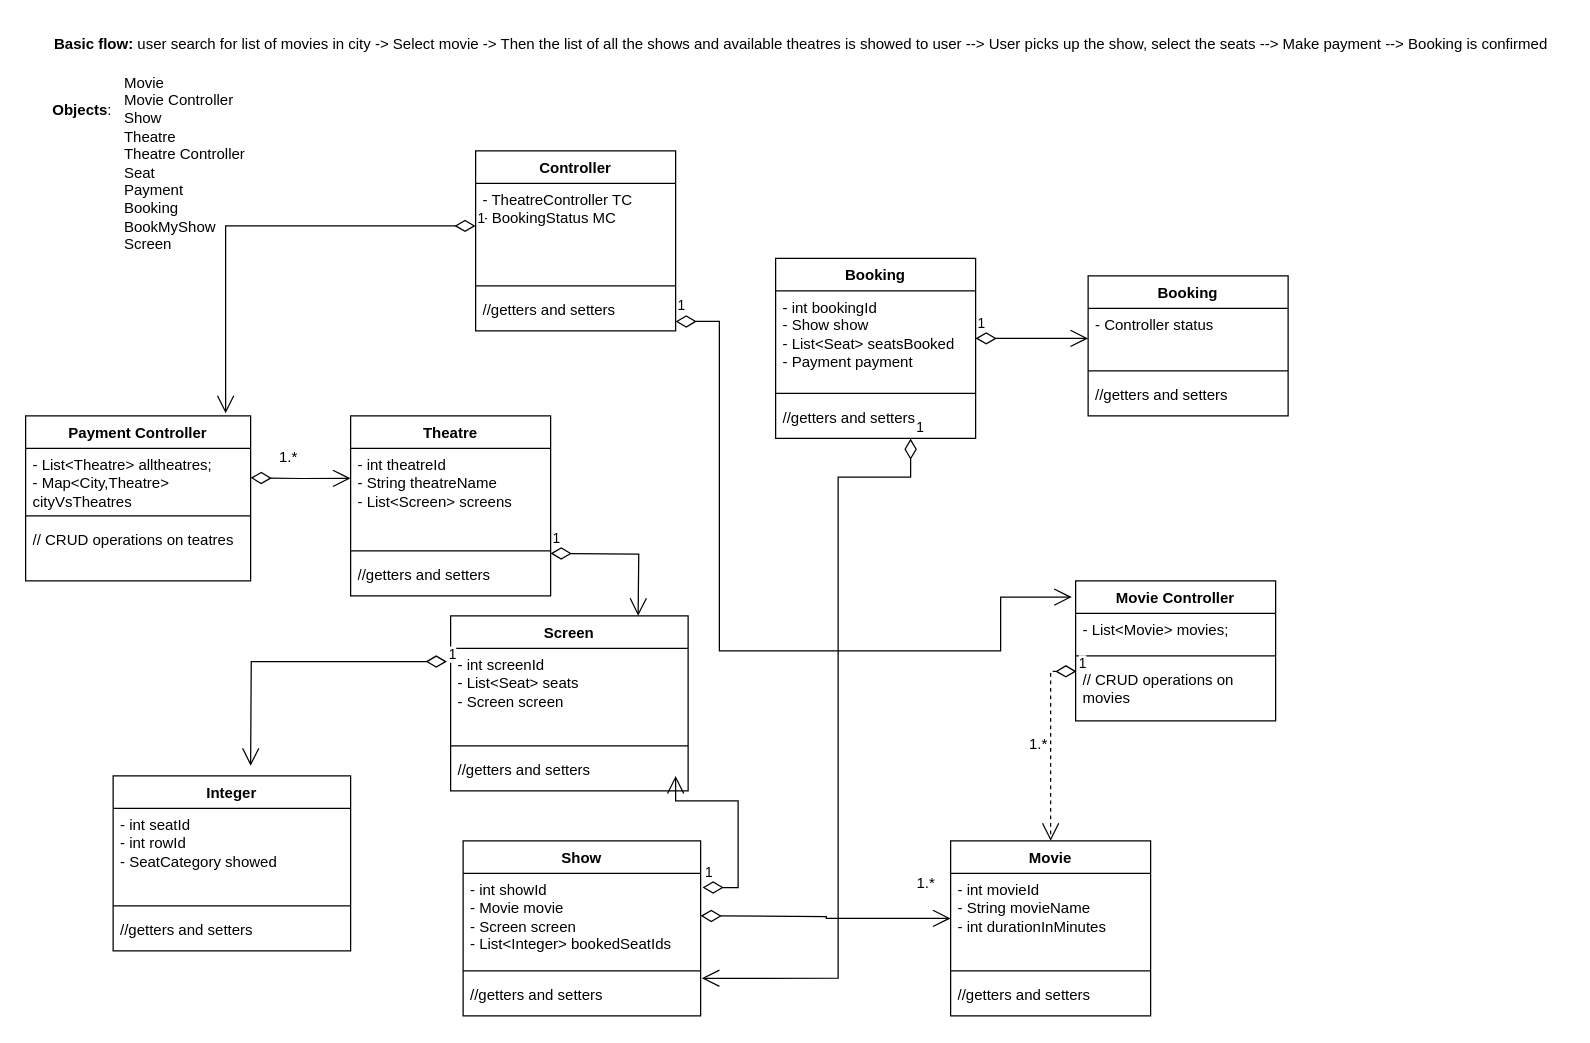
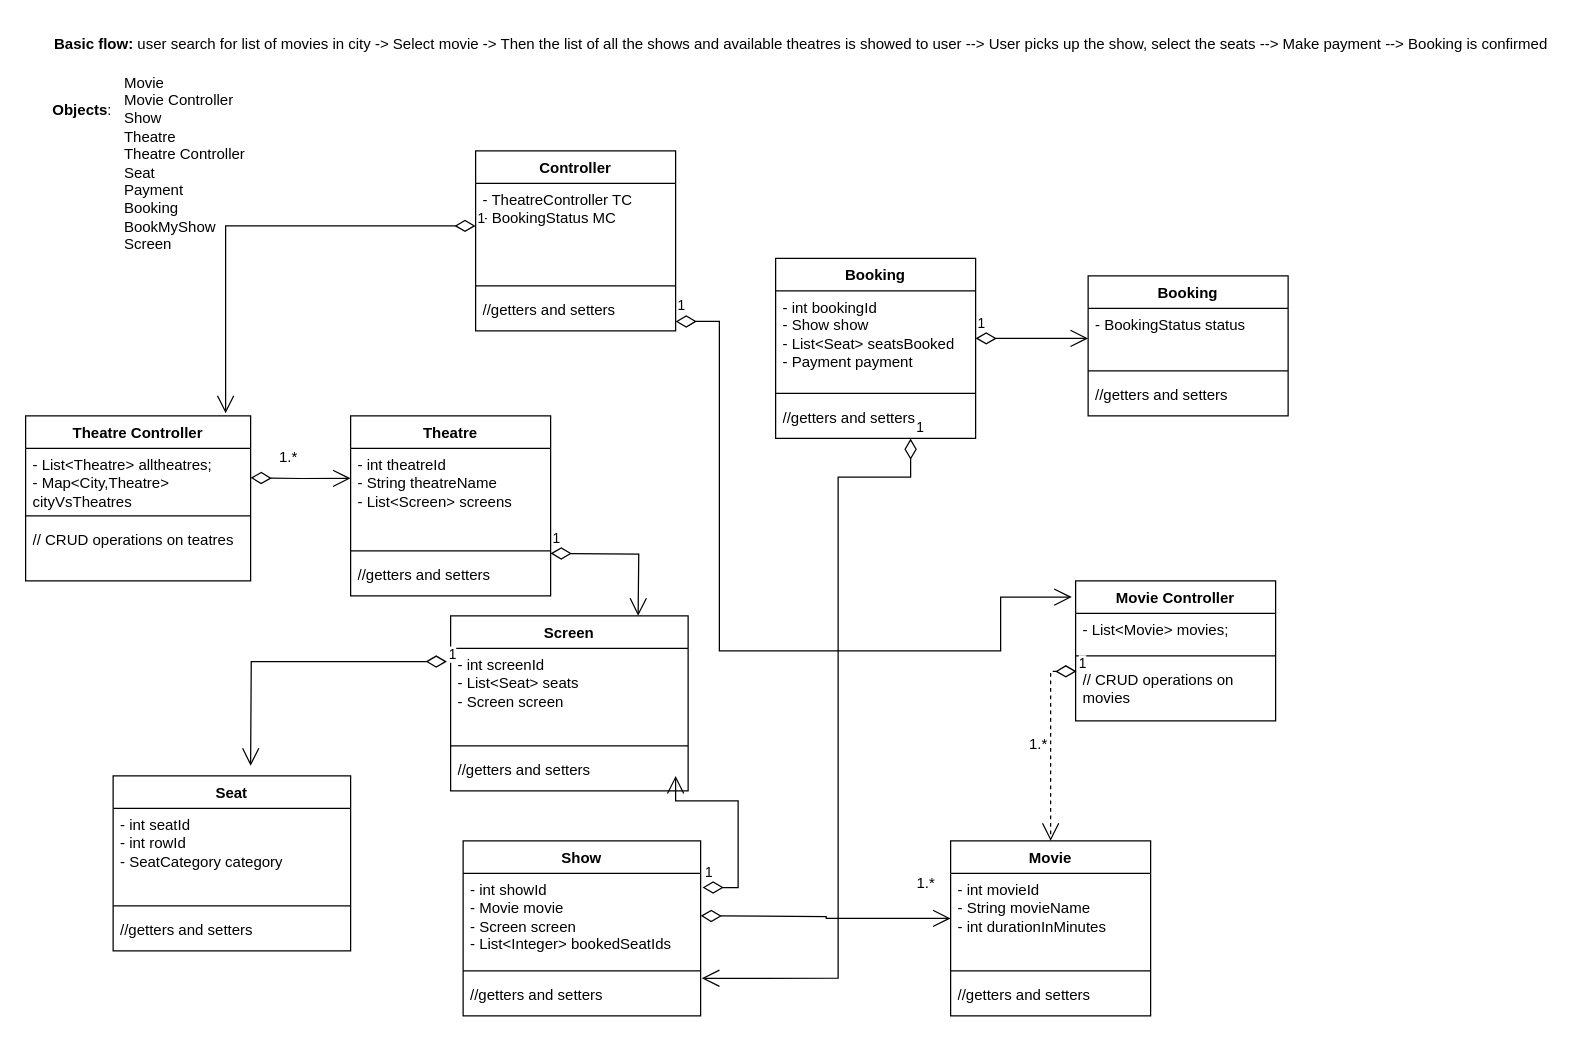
node "- Controller status": label "- Controller status" -> "- BookingStatus status"
node "Payment Controller": label "Payment Controller" -> "Theatre Controller"
node "Integer": label "Integer" -> "Seat"
node "- int seatId - int rowId - SeatCategory showed": label "- int seatId - int rowId - SeatCategory showed" -> "- int seatId - int rowId - SeatCategory category"
